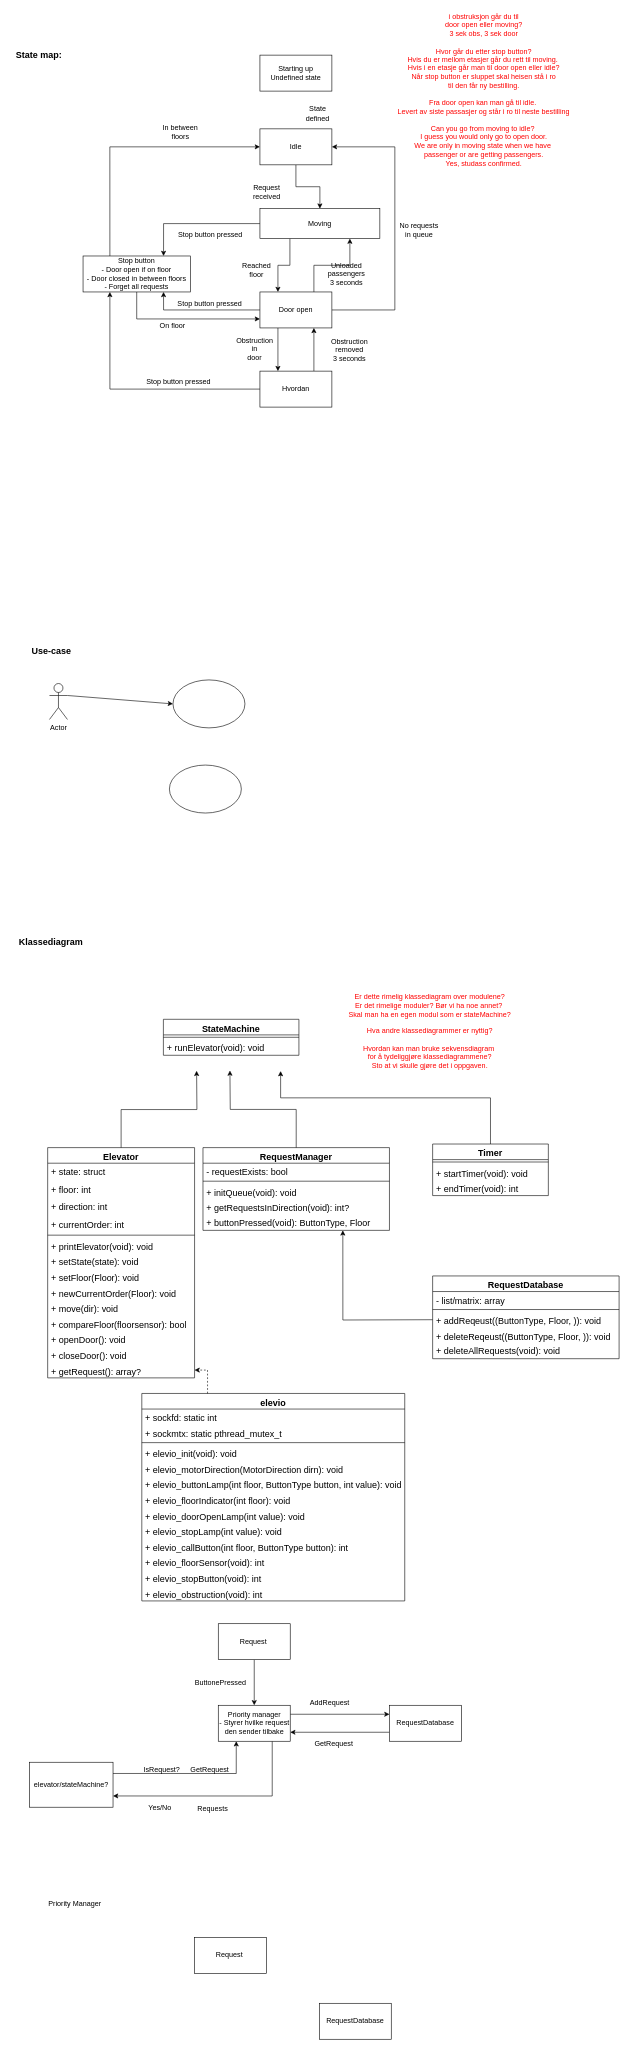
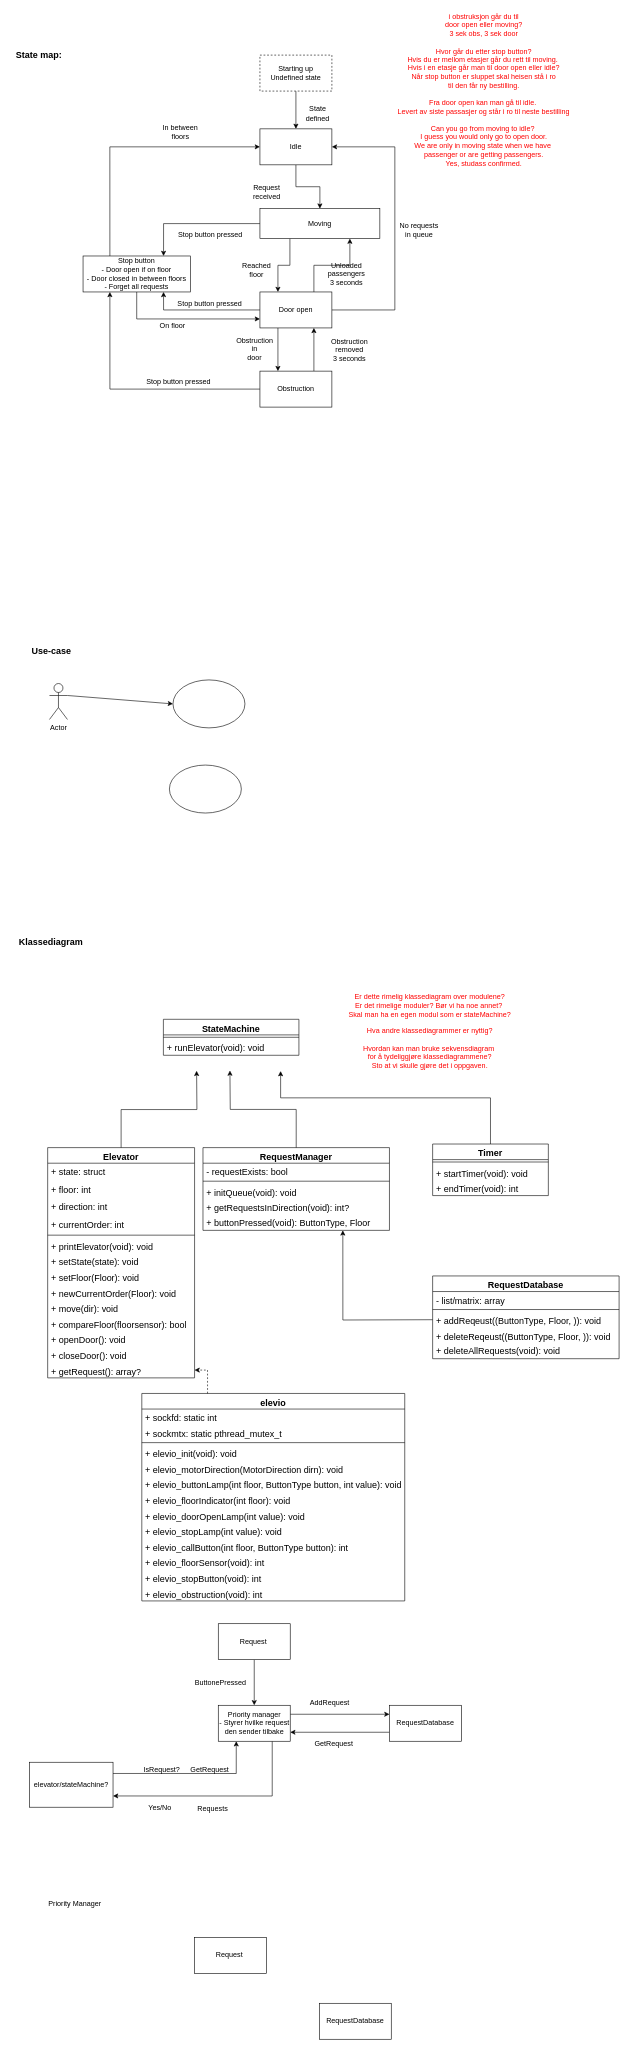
node "Starting up Undefined state": style solid -> dashed
edge "Starting up Undefined state" -> "Idle": added
node "Hvordan": label "Hvordan" -> "Obstruction"
